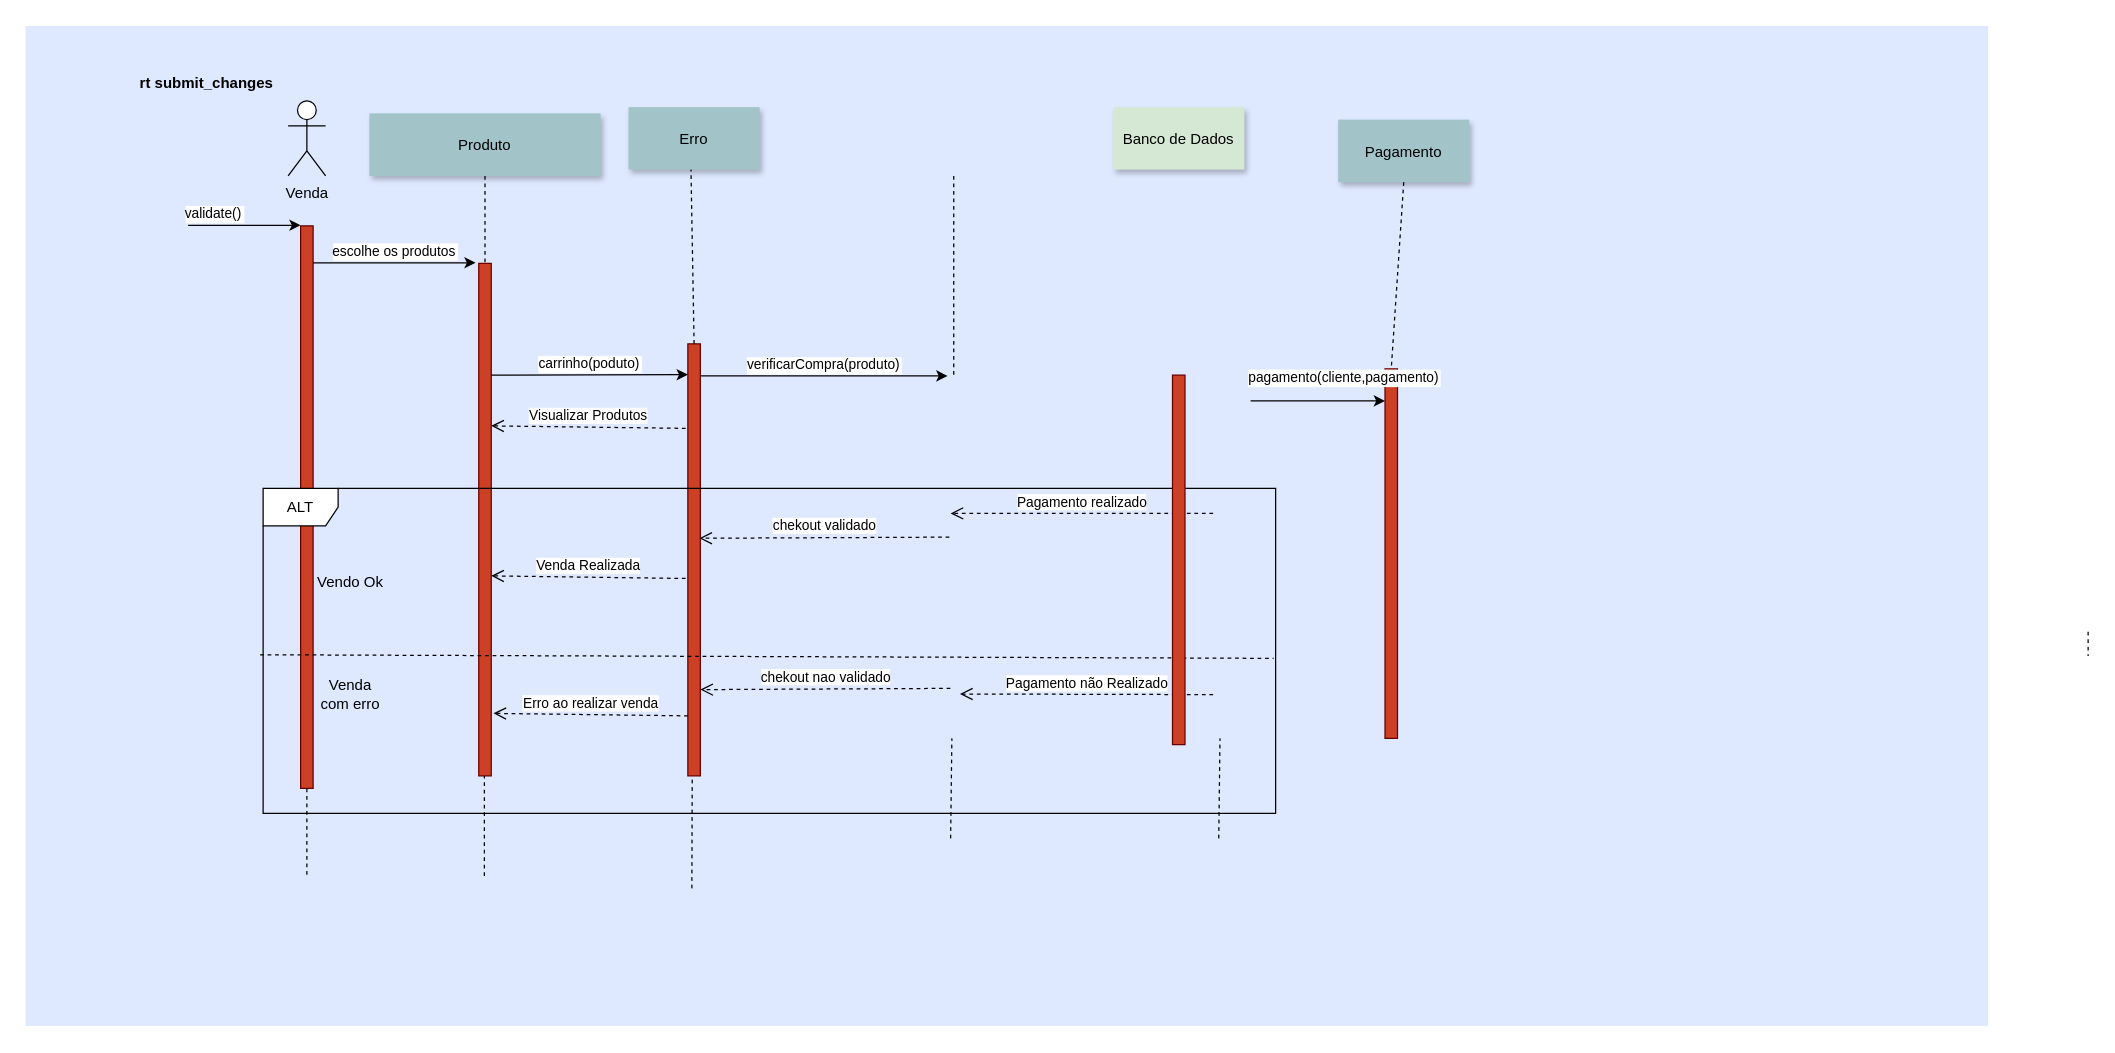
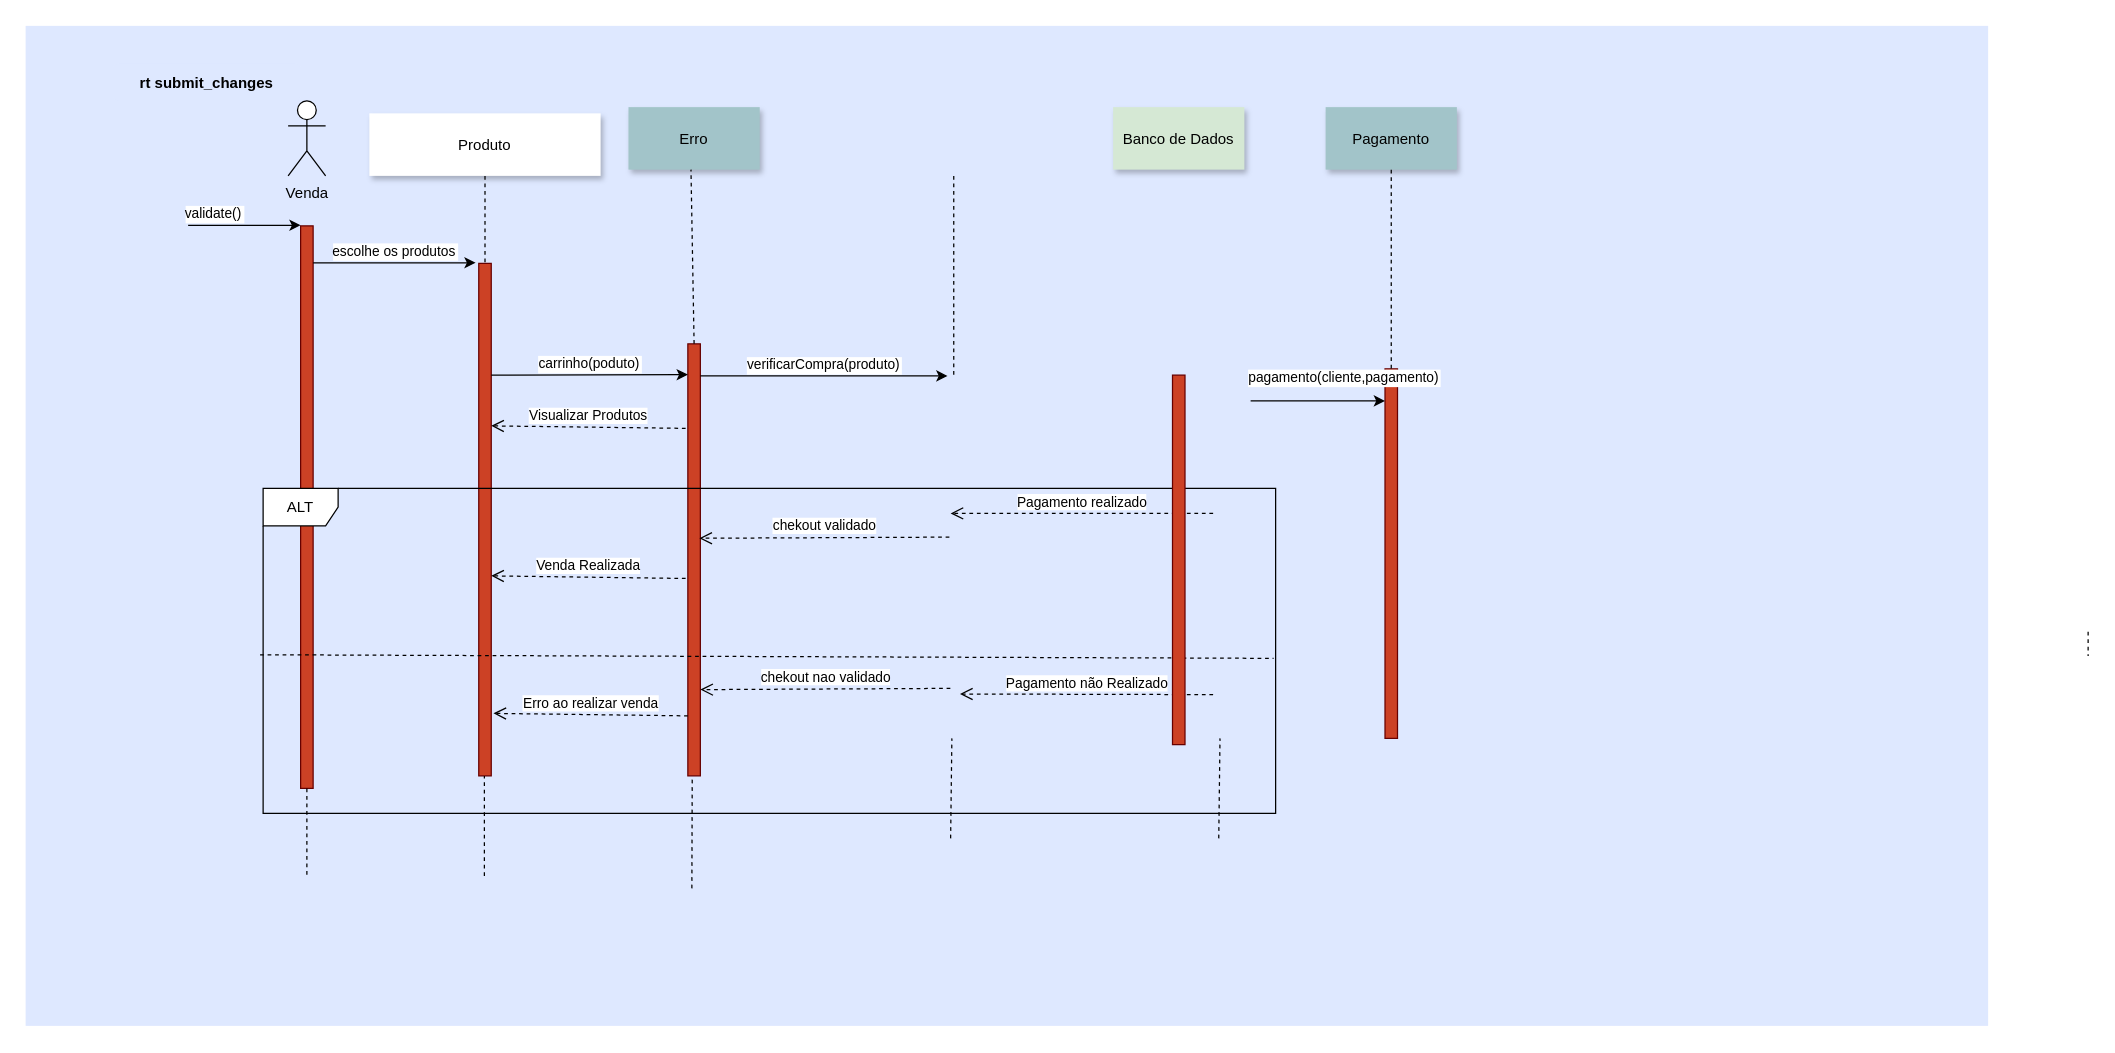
node "Produto": fillcolor #a2c4c9 -> #ffffff
node "Pagamento": moved (1404, 151) -> (1391, 138)
node "Vendo Ok": removed
node "Venda com erro": removed
